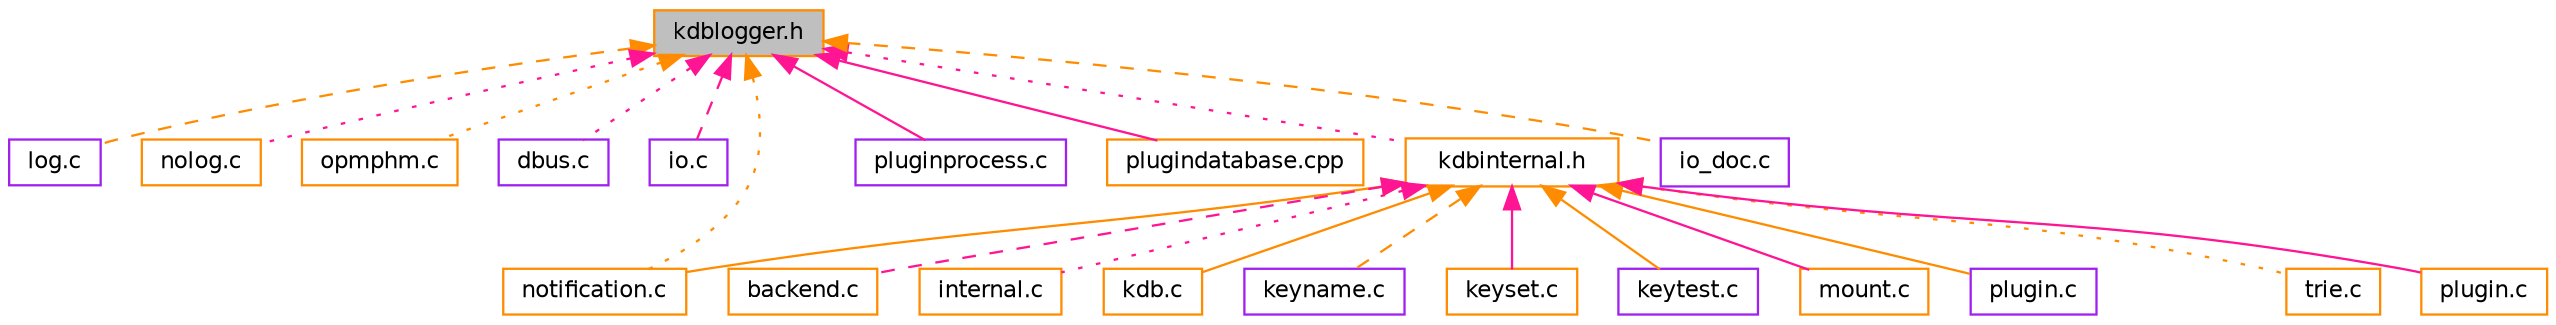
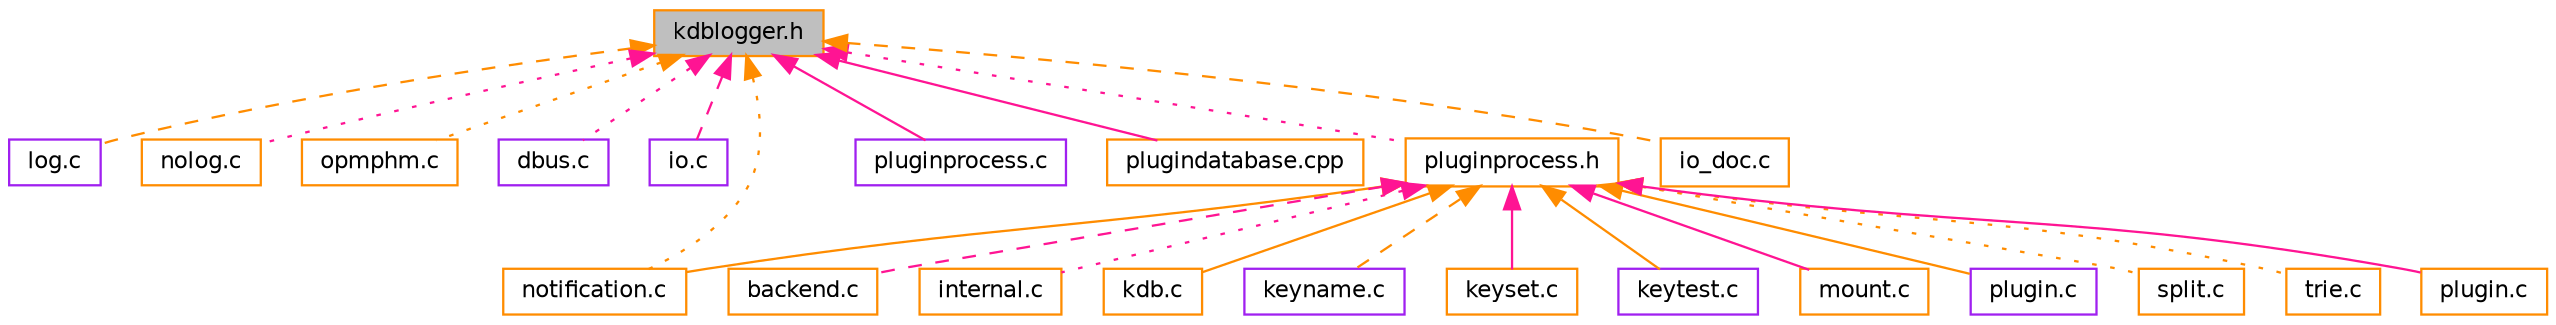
node "kdbinternal.h": label "kdbinternal.h" -> "pluginprocess.h"
node "io_doc.c": color purple -> darkorange
node "split.c": added
